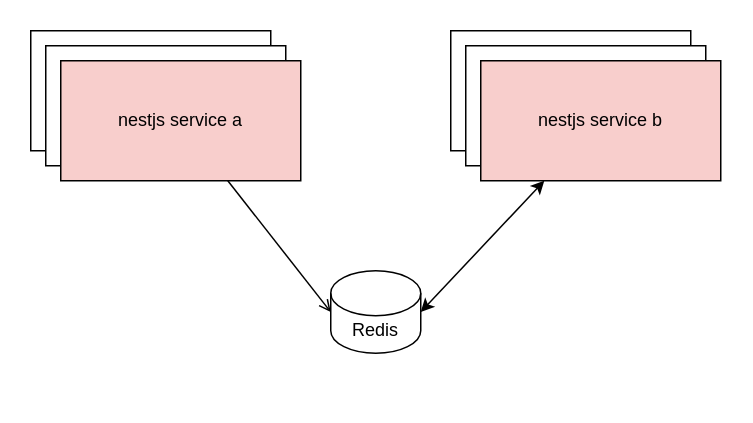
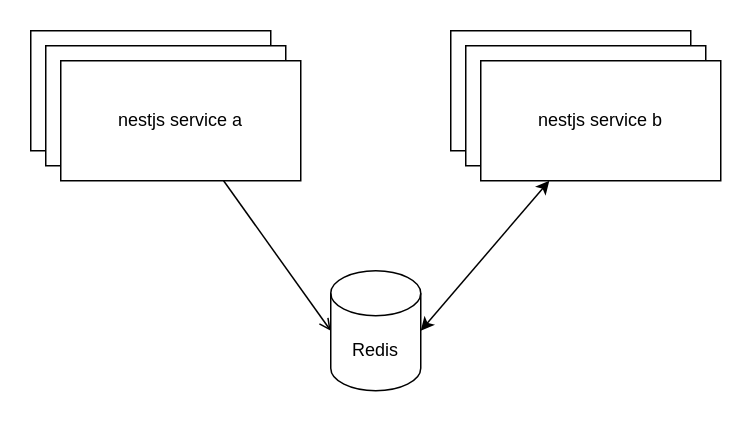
node "nestjs service a": fillcolor #f8cecc -> #ffffff
node "nestjs service b": fillcolor #f8cecc -> #ffffff
node "Redis": size 90x83 -> 90x120
